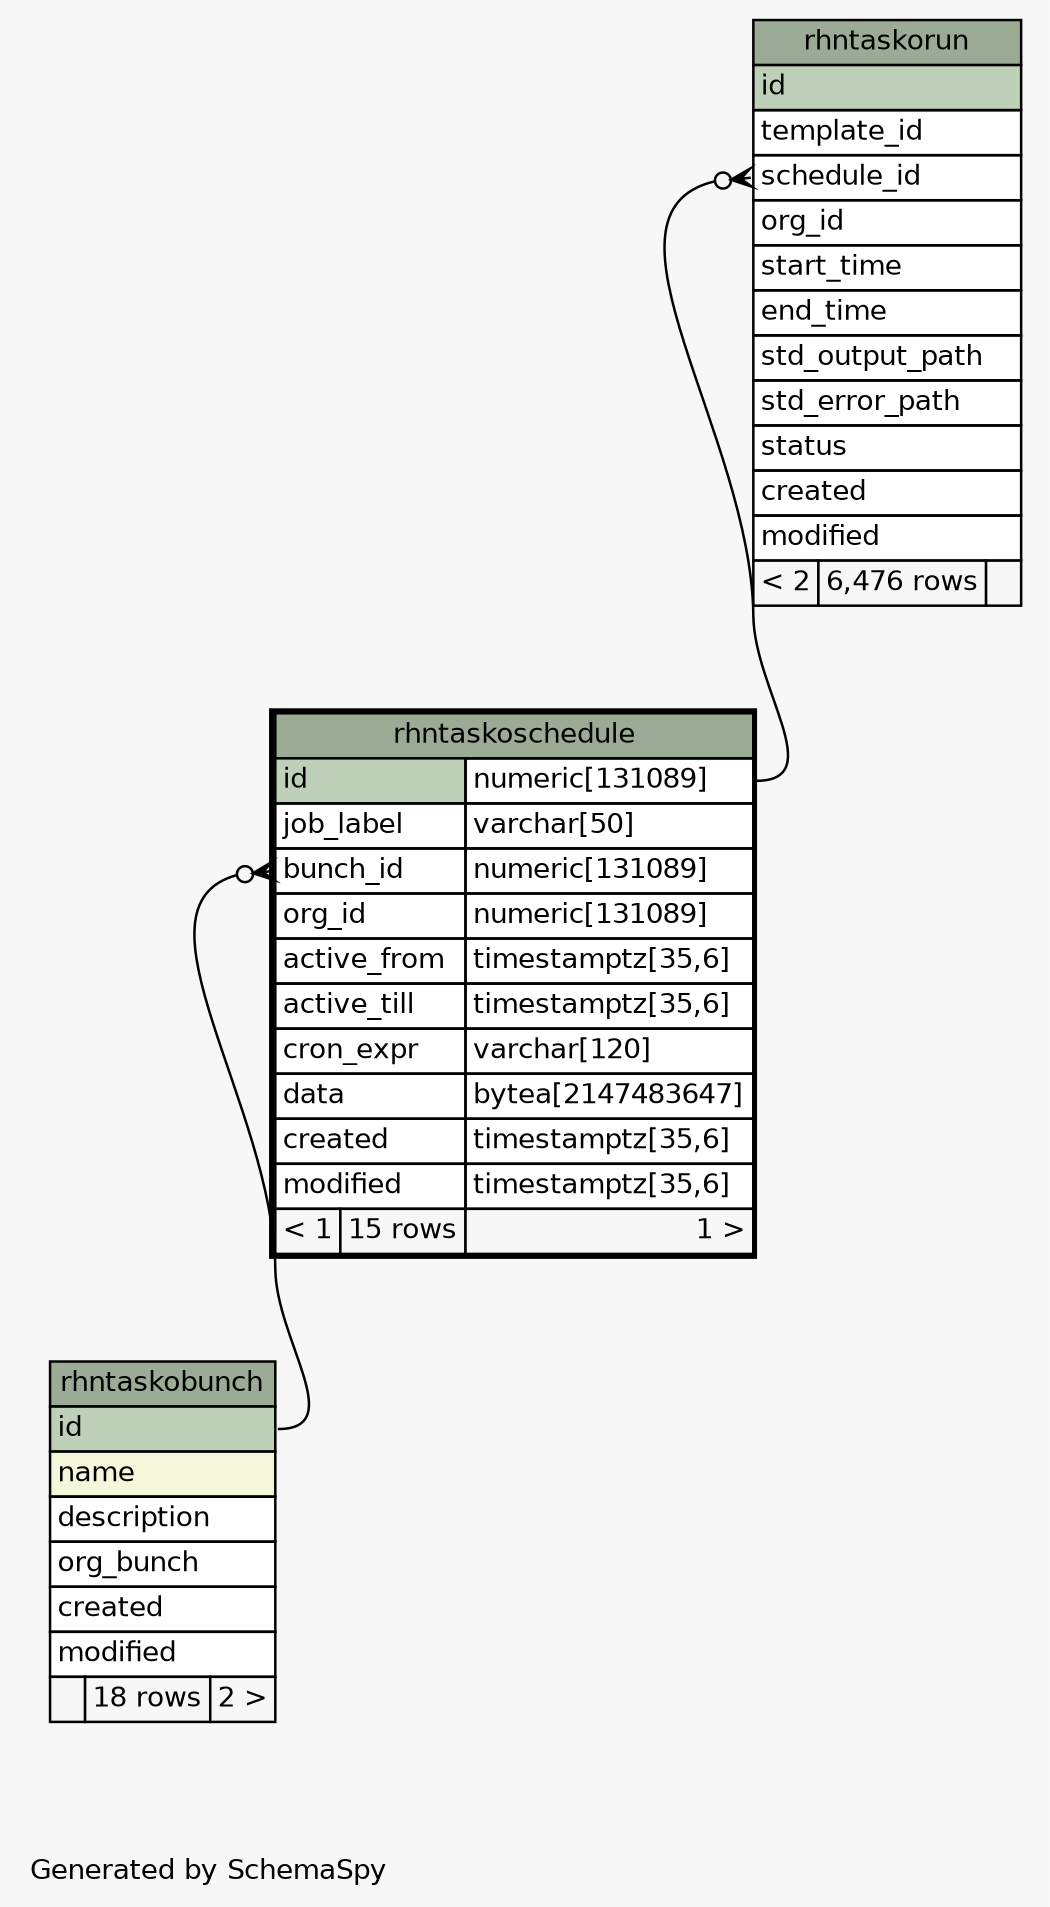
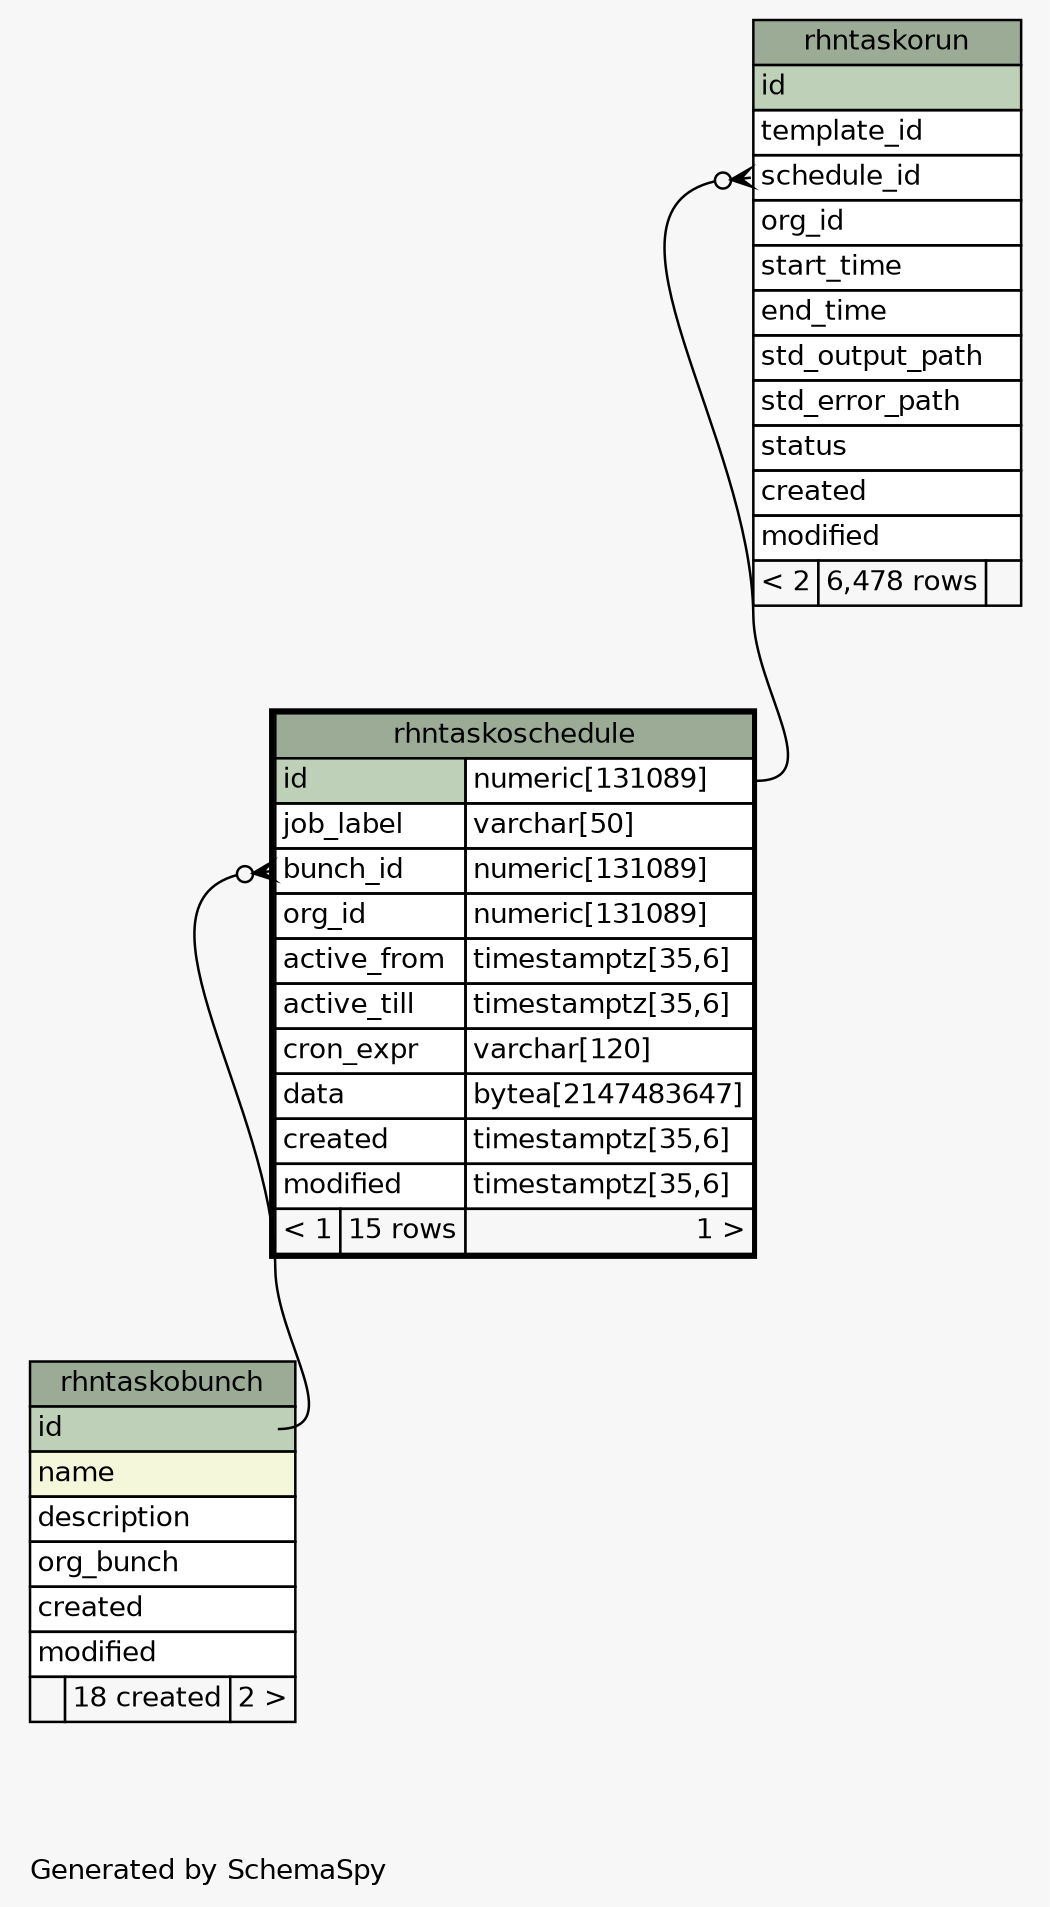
node "rhntaskorun": text "6,476 rows" -> "6,478 rows"
node "rhntaskobunch": text "18 rows" -> "18 created"
